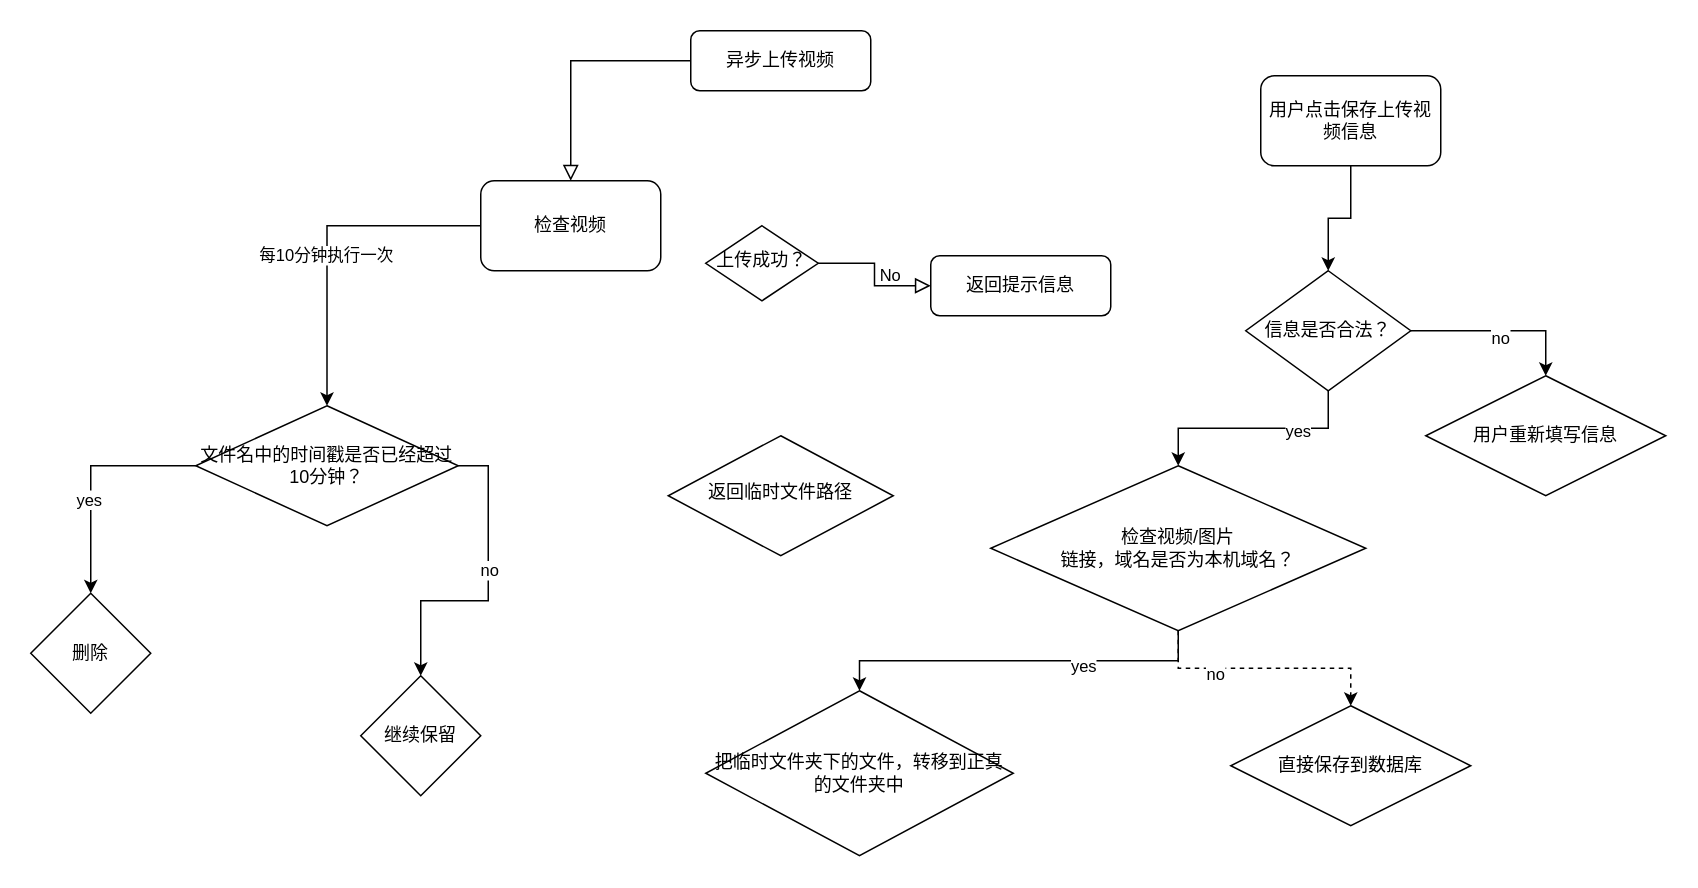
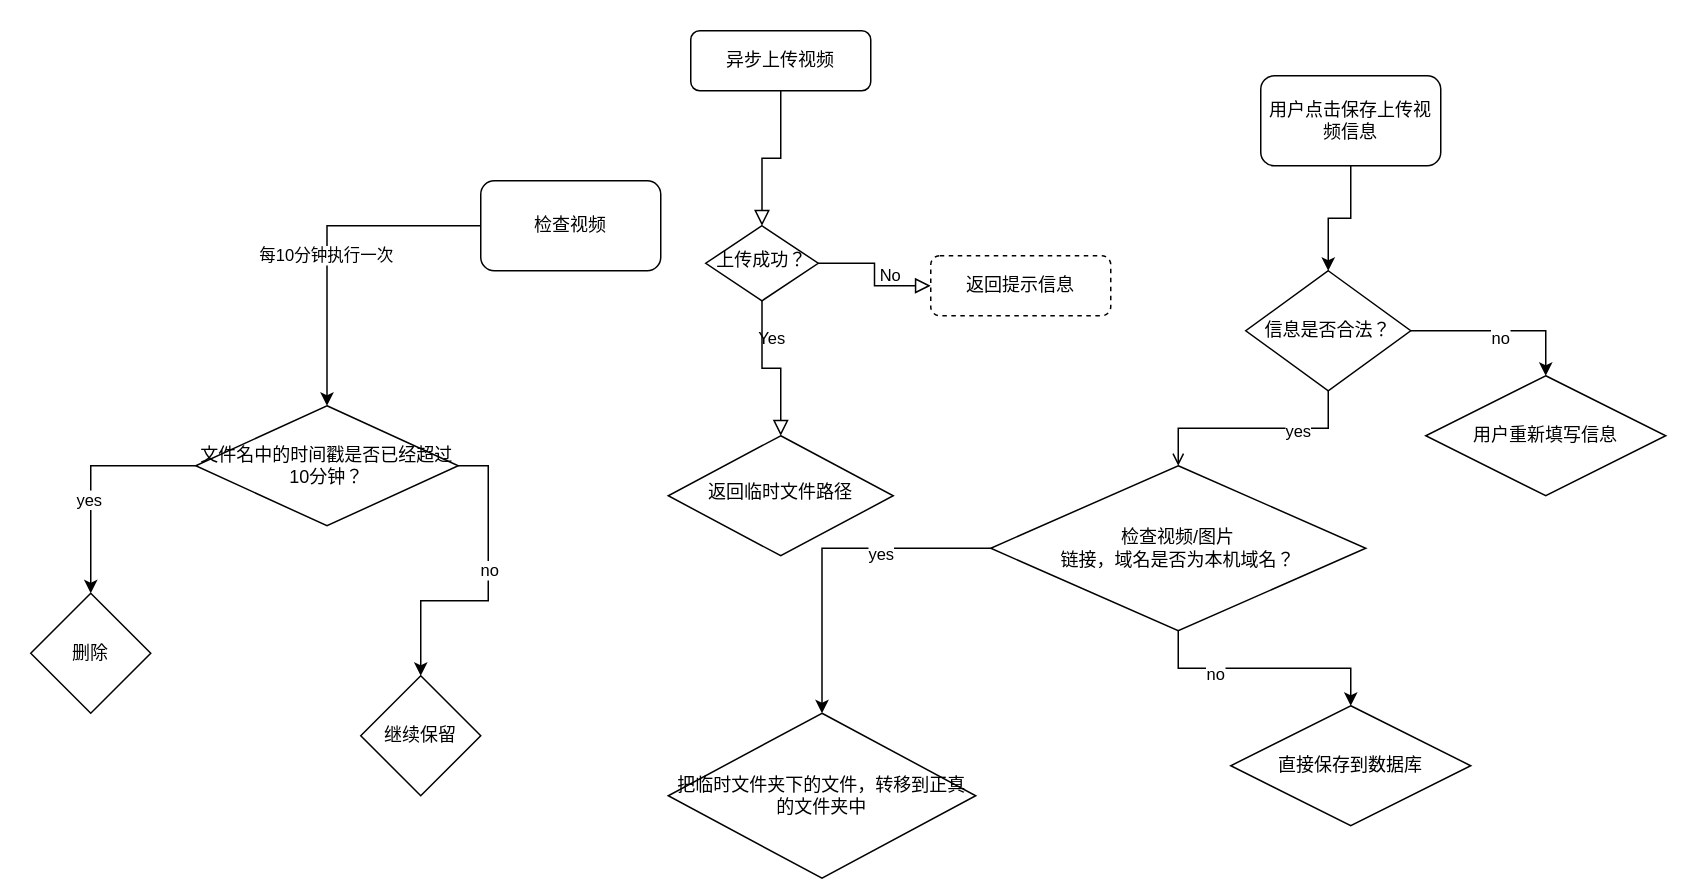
edge "异步上传视频" -> "检查视频": now "异步上传视频" -> "上传成功？"
node "返回提示信息": style solid -> dashed
edge "上传成功？" -> "返回临时文件路径": added, label "Yes"
edge "信息是否合法？" -> "检查视频/图片 链接，域名是否为本机域名？": arrowhead classic -> open
edge "检查视频/图片 链接，域名是否为本机域名？" -> "直接保存到数据库": style dashed -> solid
node "把临时文件夹下的文件，转移到正真的文件夹中": moved (860, 773) -> (822, 796)
